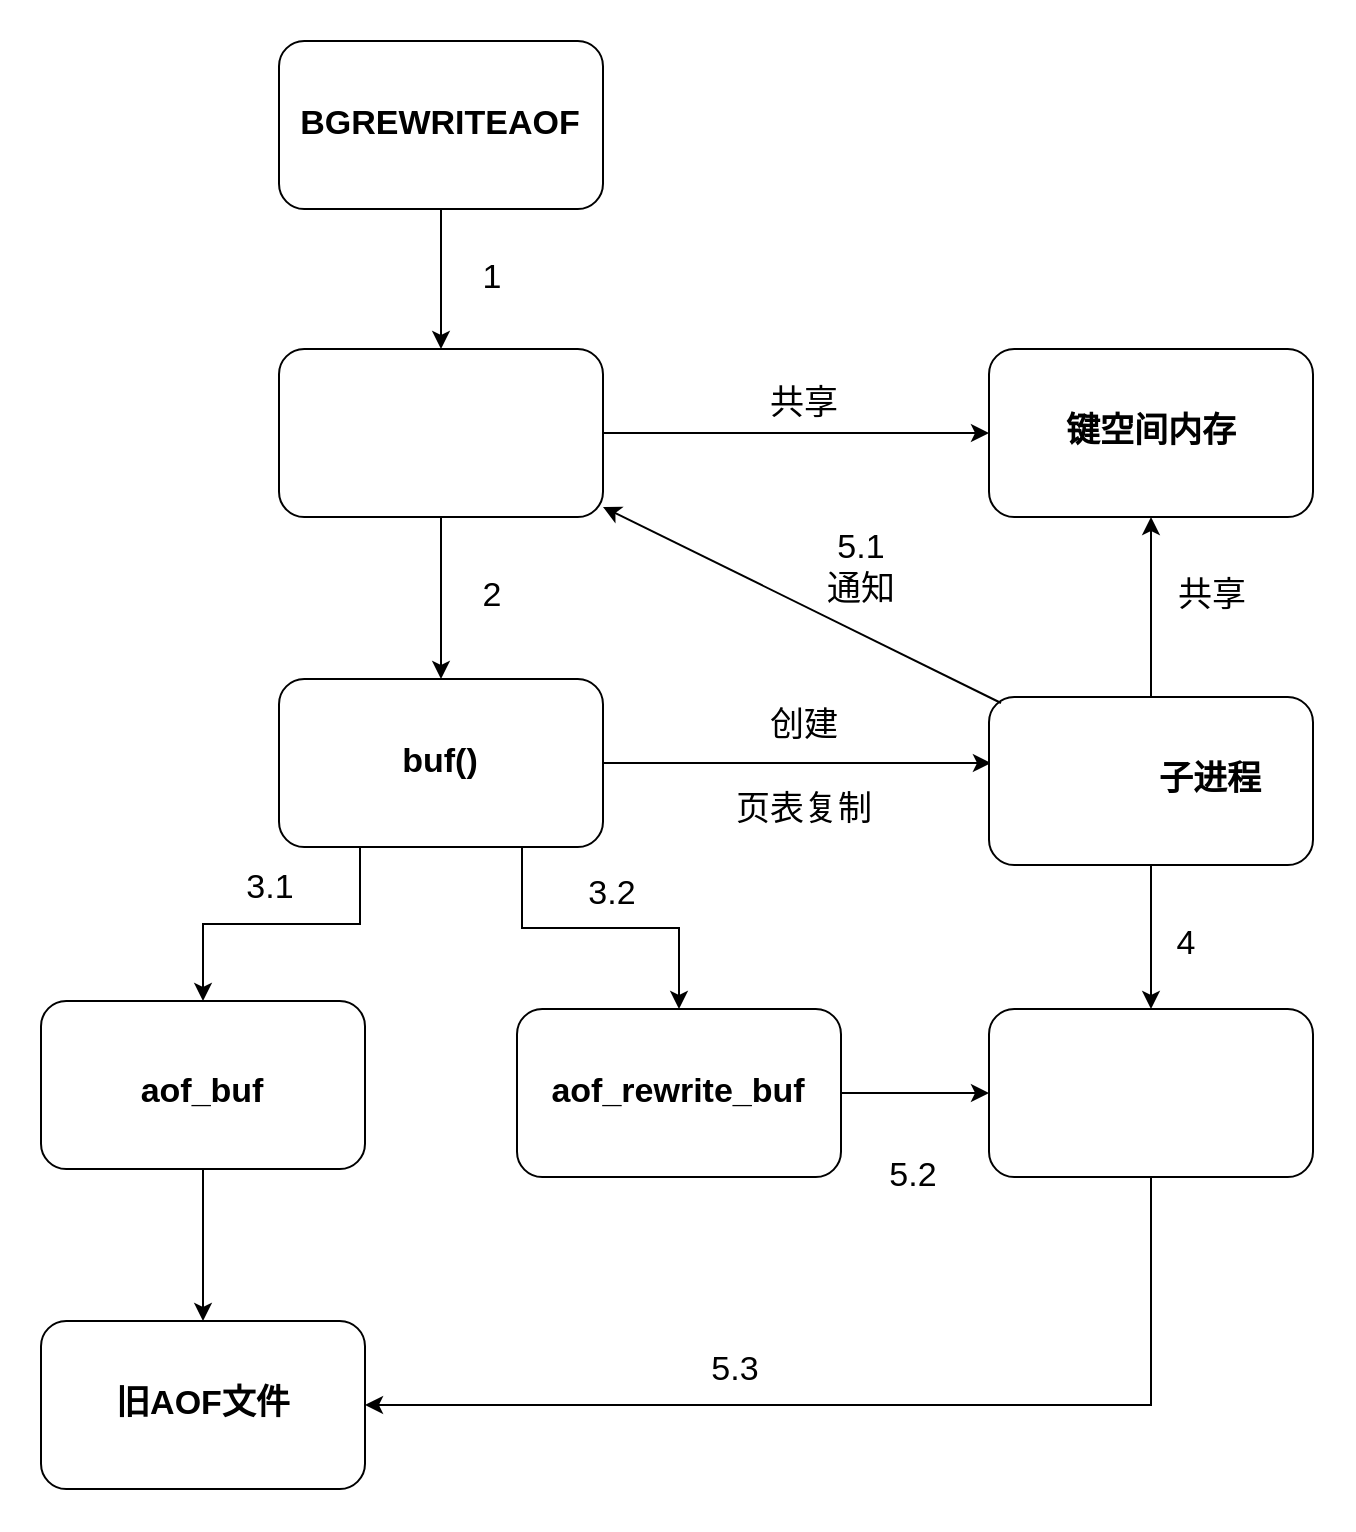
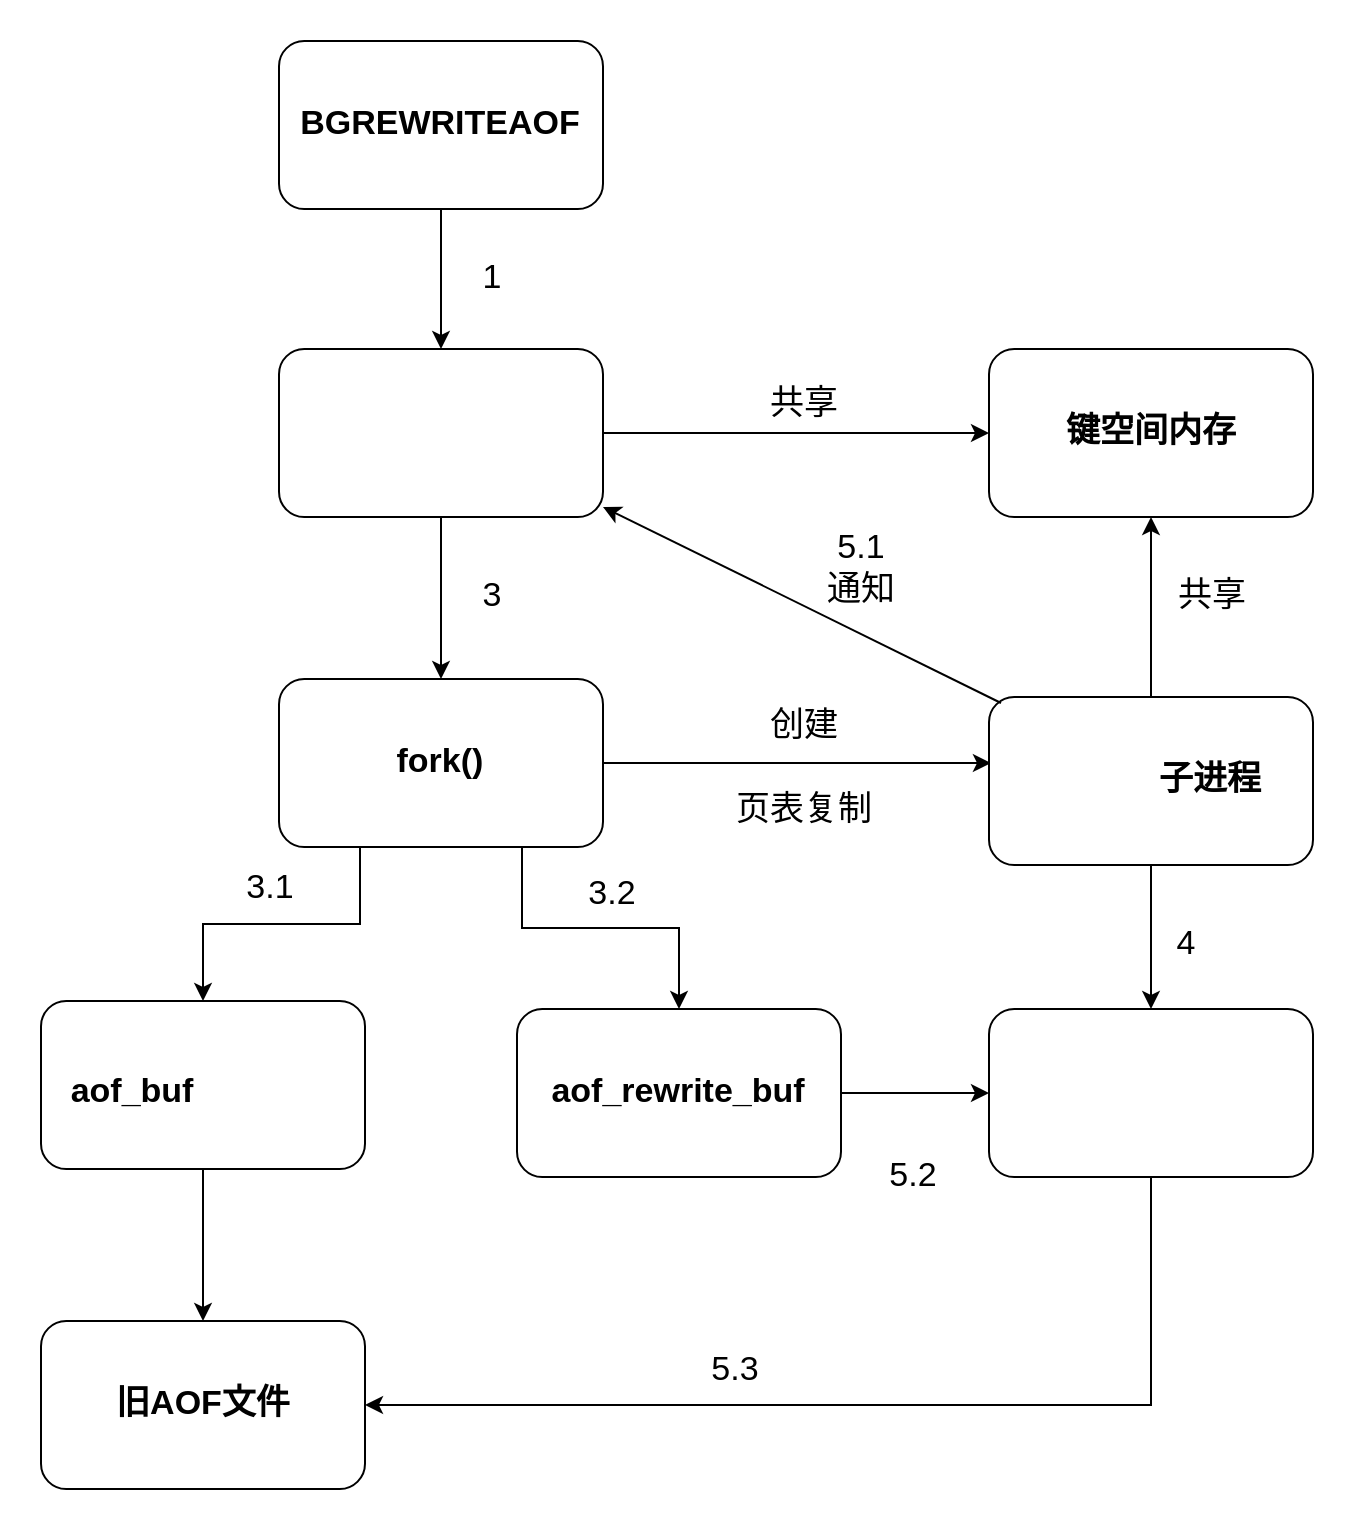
node "2": label "2" -> "3"
node "buf()": label "buf()" -> "fork()"
node "aof_buf": moved (203, 1093) -> (133, 1093)
